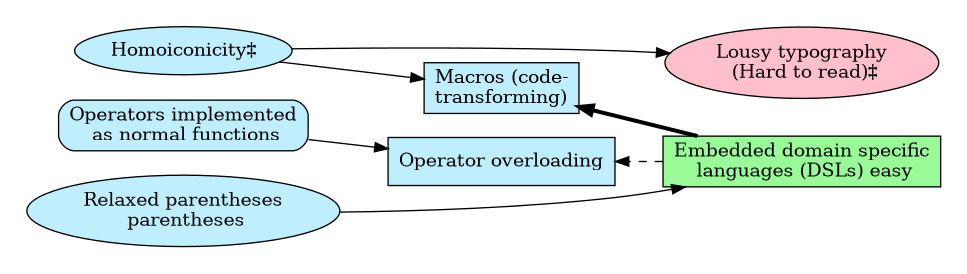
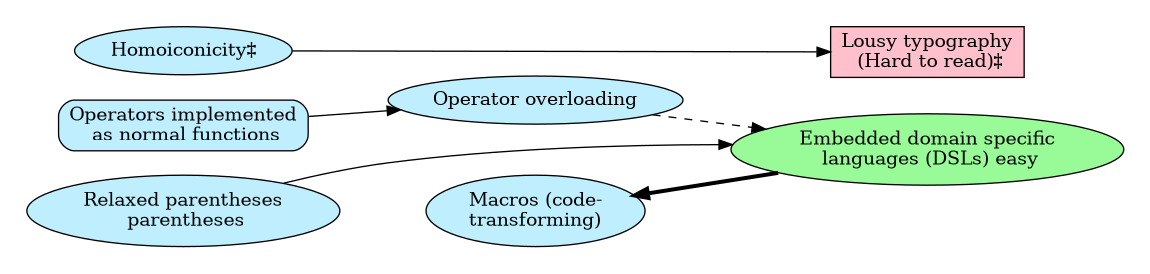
node "Lousy typography (Hard to read)‡": shape ellipse -> box
edge "Homoiconicity‡" -> "Macros (code- transforming)": removed
node "Macros (code- transforming)": shape box -> ellipse
node "Operator overloading": shape box -> ellipse
edge "Embedded domain specific languages (DSLs) easy" -> "Operator overloading": reversed
node "Embedded domain specific languages (DSLs) easy": shape box -> ellipse
